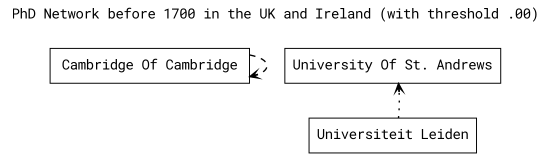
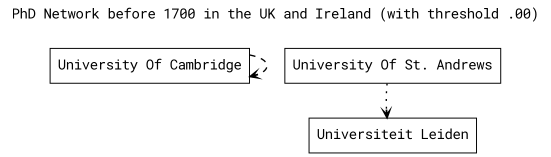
node "Cambridge Of Cambridge": label "Cambridge Of Cambridge" -> "University Of Cambridge"
edge "Universiteit Leiden" -> "University Of St. Andrews": reversed
